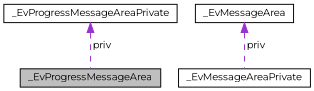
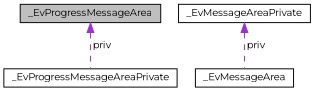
edge "_EvProgressMessageArea" -> "_EvProgressMessageAreaPrivate": reversed
edge "_EvMessageAreaPrivate" -> "_EvMessageArea": reversed
